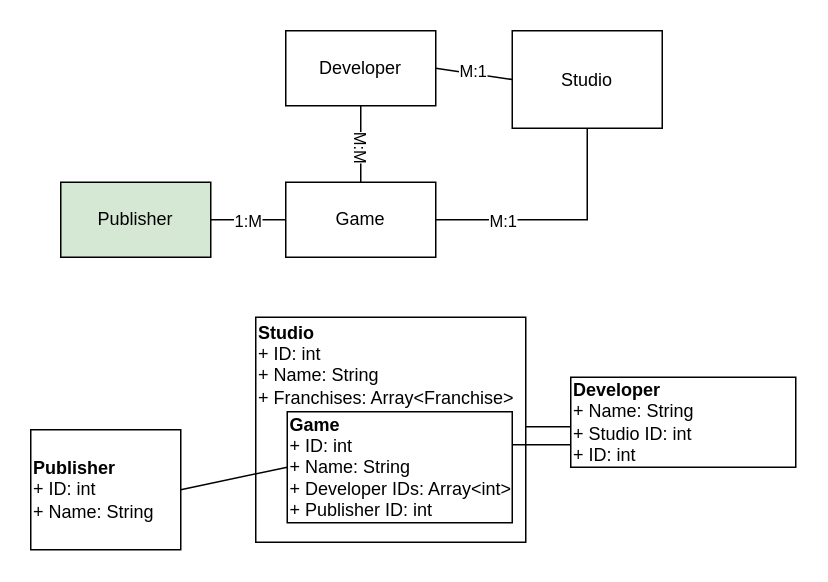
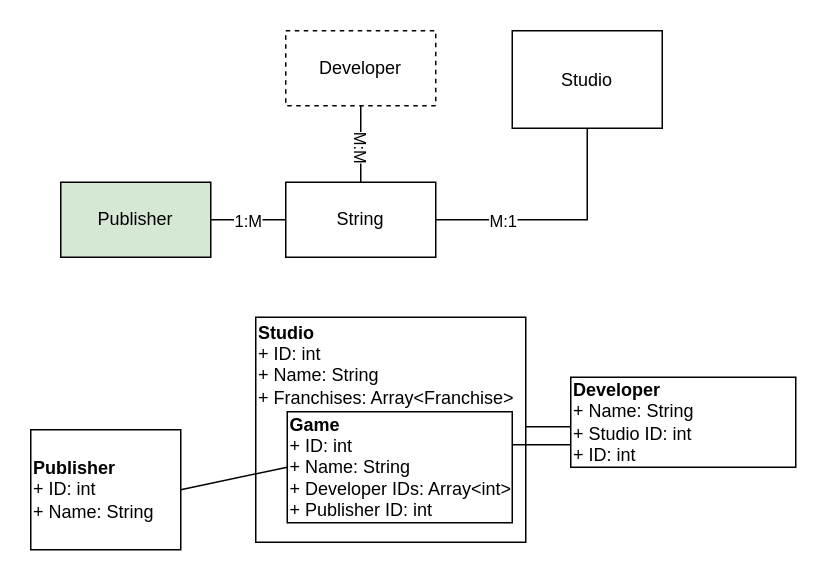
node "Developer": style solid -> dashed
edge "Developer" -- "Studio": removed, label "M:1"
node "Game": label "Game" -> "String"
